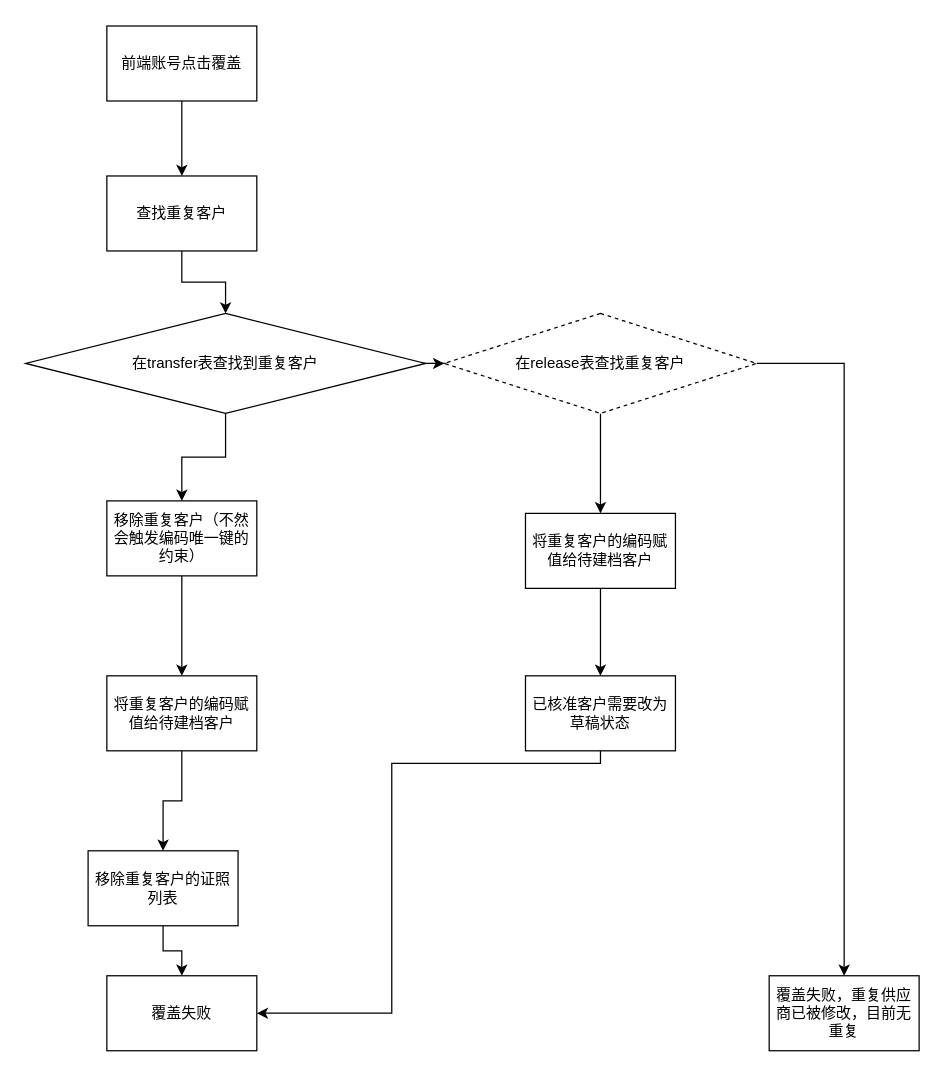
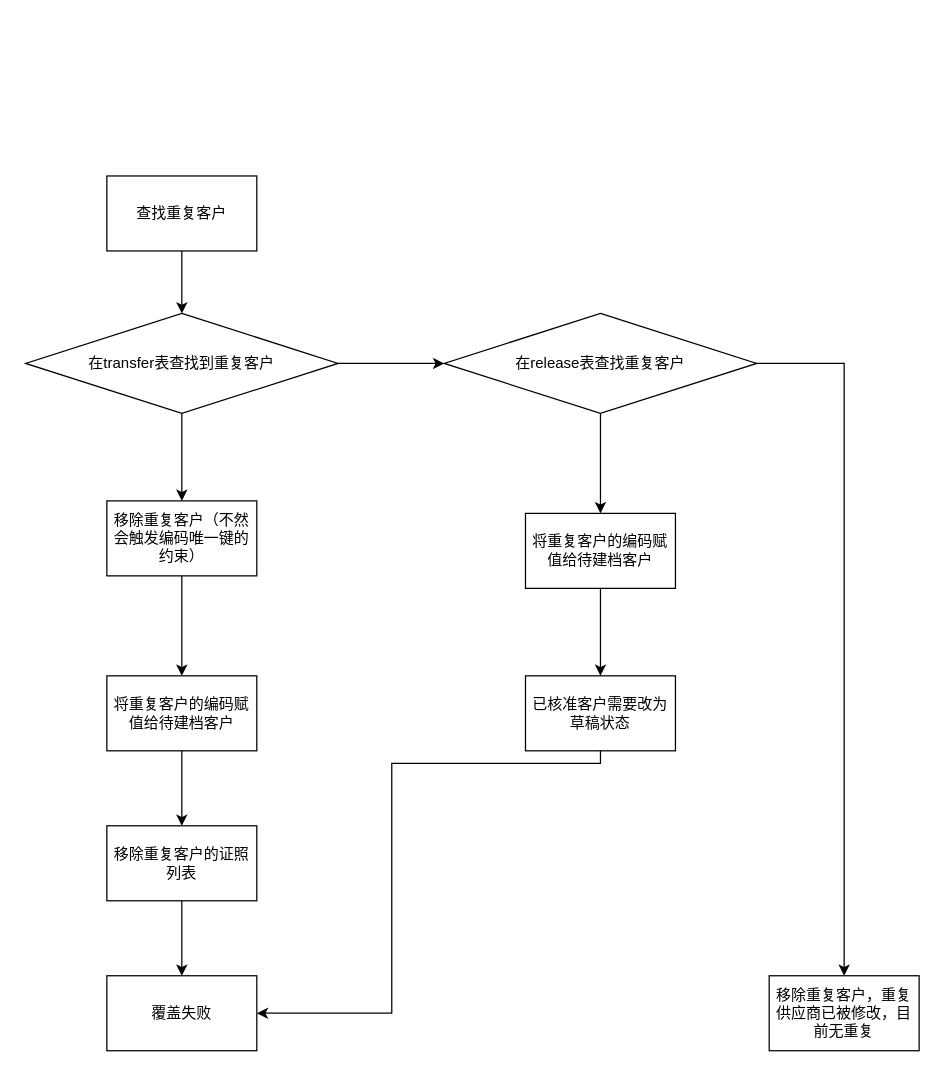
node "前端账号点击覆盖": removed
edge "前端账号点击覆盖" -> "查找重复客户": removed
node "在transfer表查找到重复客户": size 400x100 -> 313x100
node "在release表查找重复客户": style dashed -> solid
node "移除重复客户的证照列表": moved (163, 888) -> (182, 863)
node "覆盖失败，重复供应商已被修改，目前无重复": label "覆盖失败，重复供应商已被修改，目前无重复" -> "移除重复客户，重复供应商已被修改，目前无重复"
